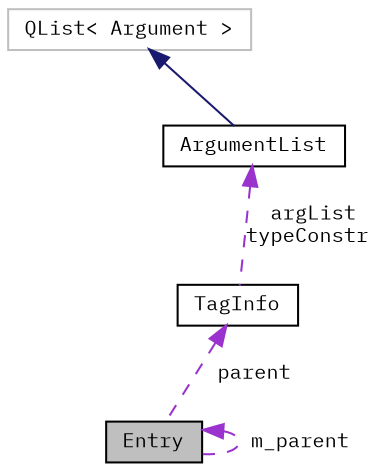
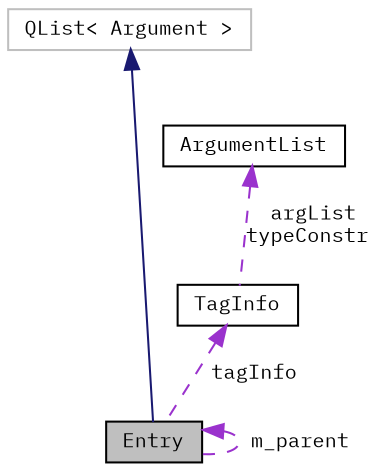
edge "ArgumentList" -> "QList< Argument >": now "Entry" -> "QList< Argument >"
edge "Entry" -> "TagInfo": label " parent" -> " tagInfo"
